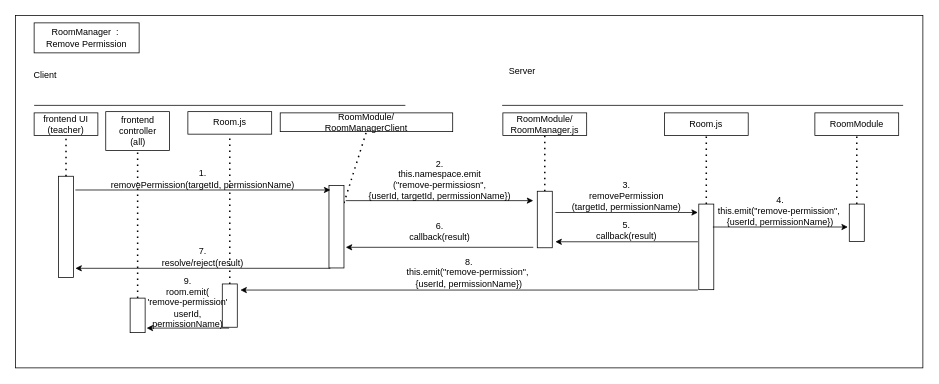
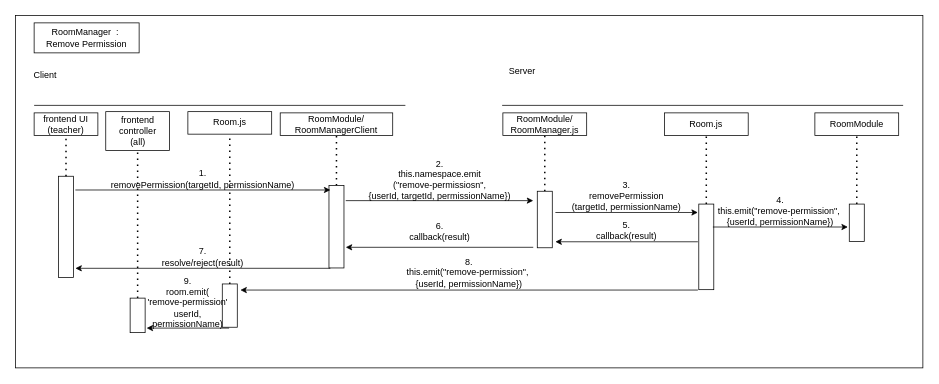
node "RoomModule/ RoomManagerClient": size 173x19 -> 113x23
